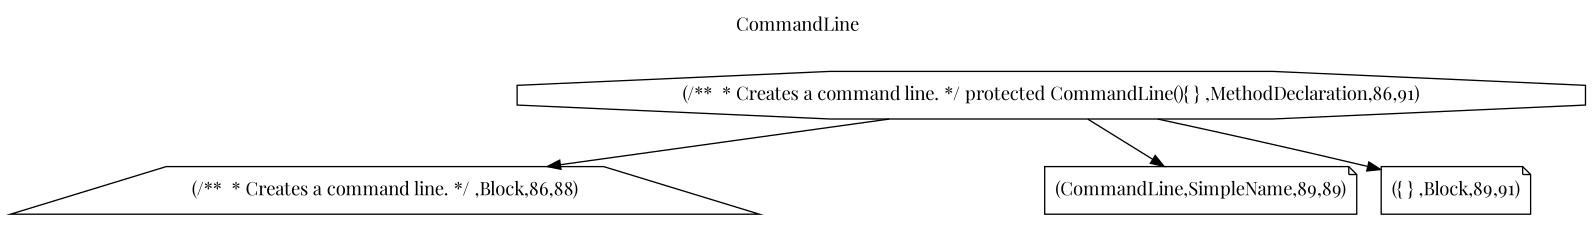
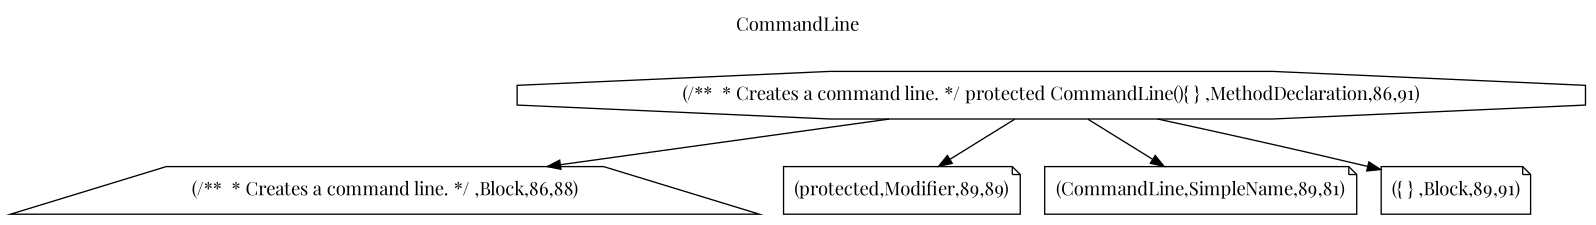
node "(protected,Modifier,89,89)": added
node "(CommandLine,SimpleName,89,89)": label "(CommandLine,SimpleName,89,89)" -> "(CommandLine,SimpleName,89,81)"
